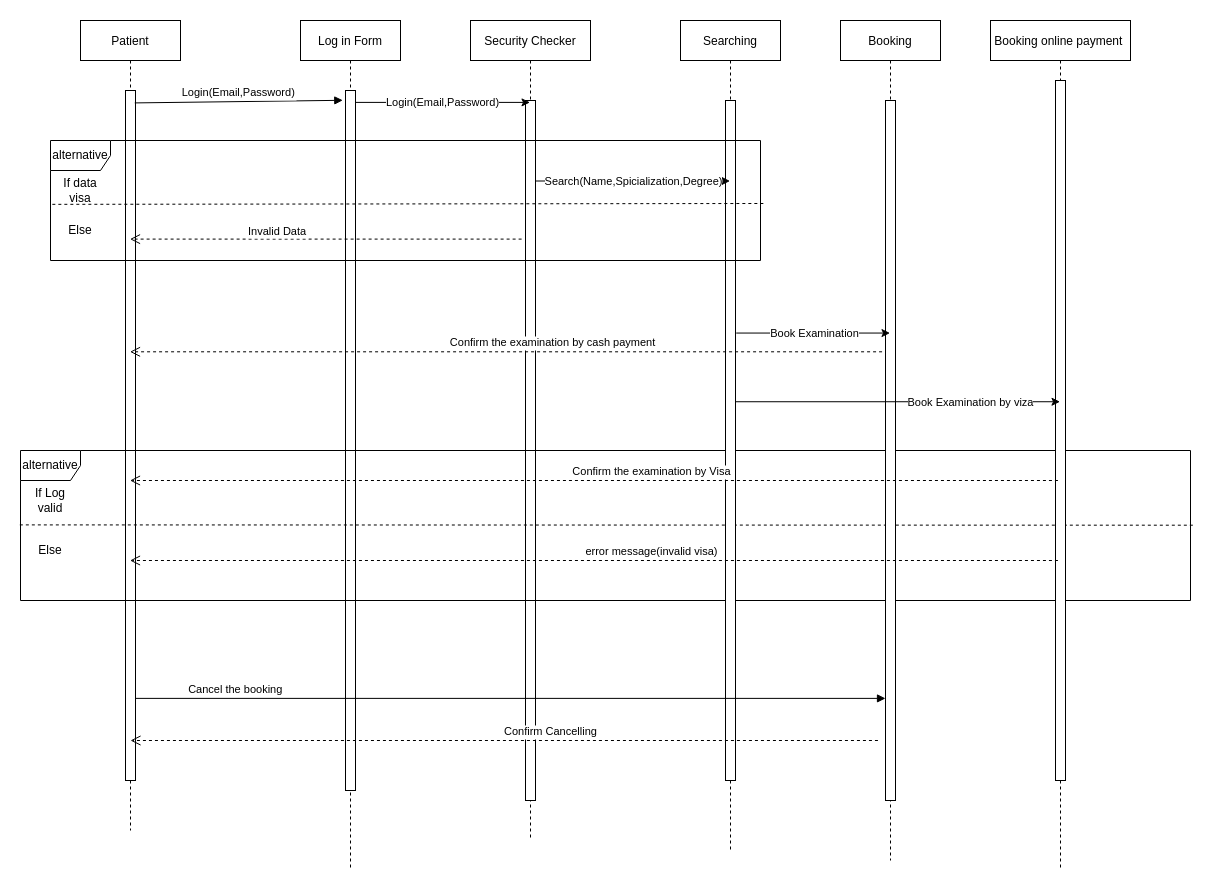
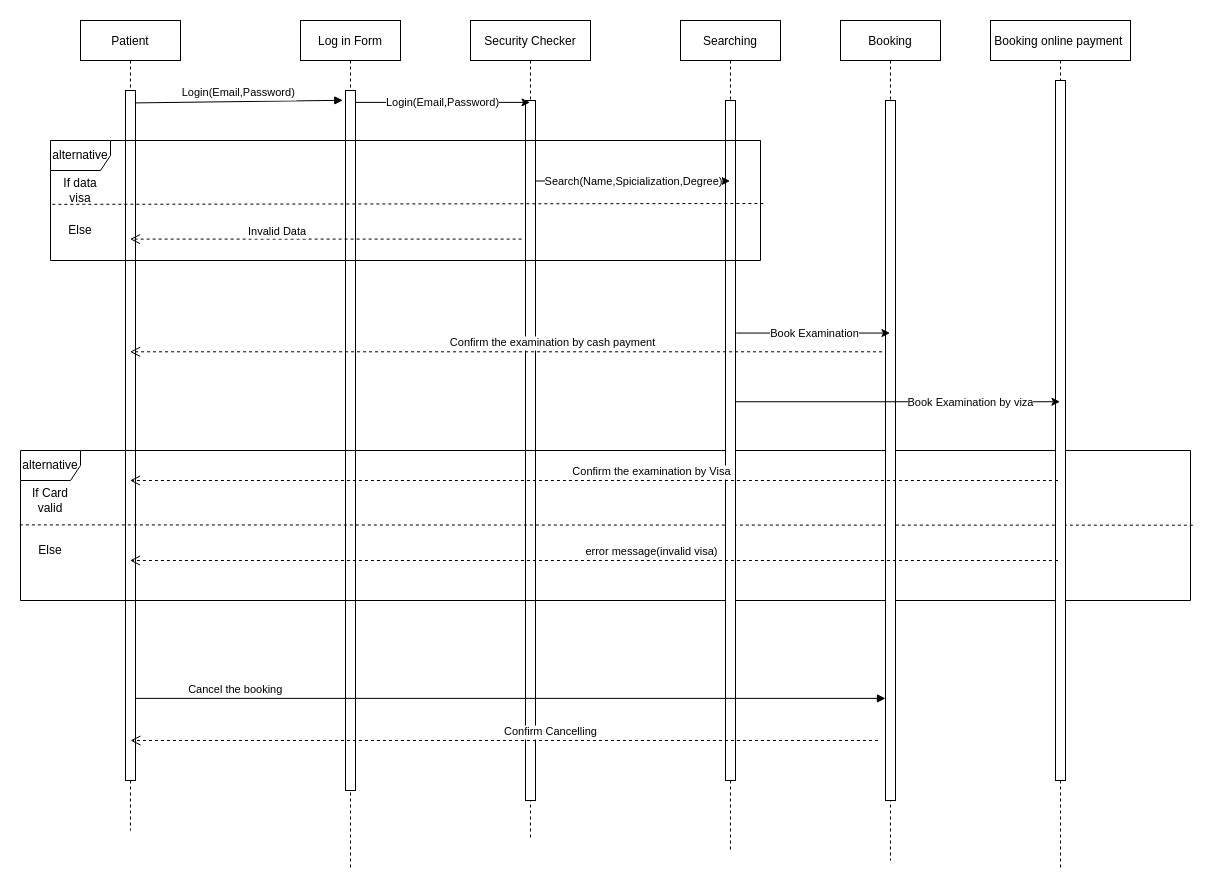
node "If Log valid": label "If Log valid" -> "If Card valid"
